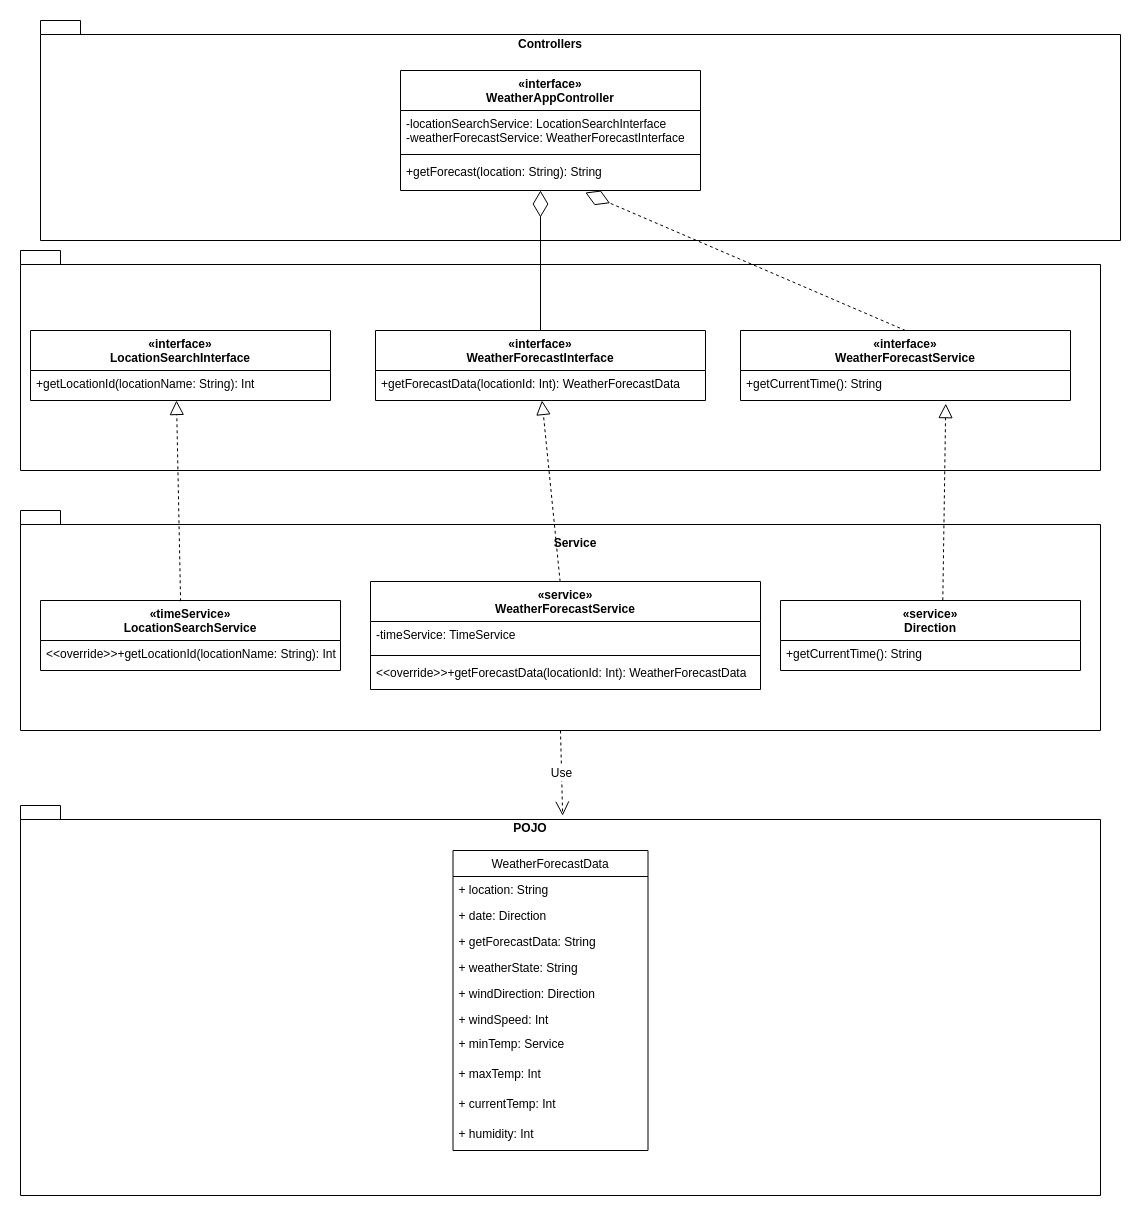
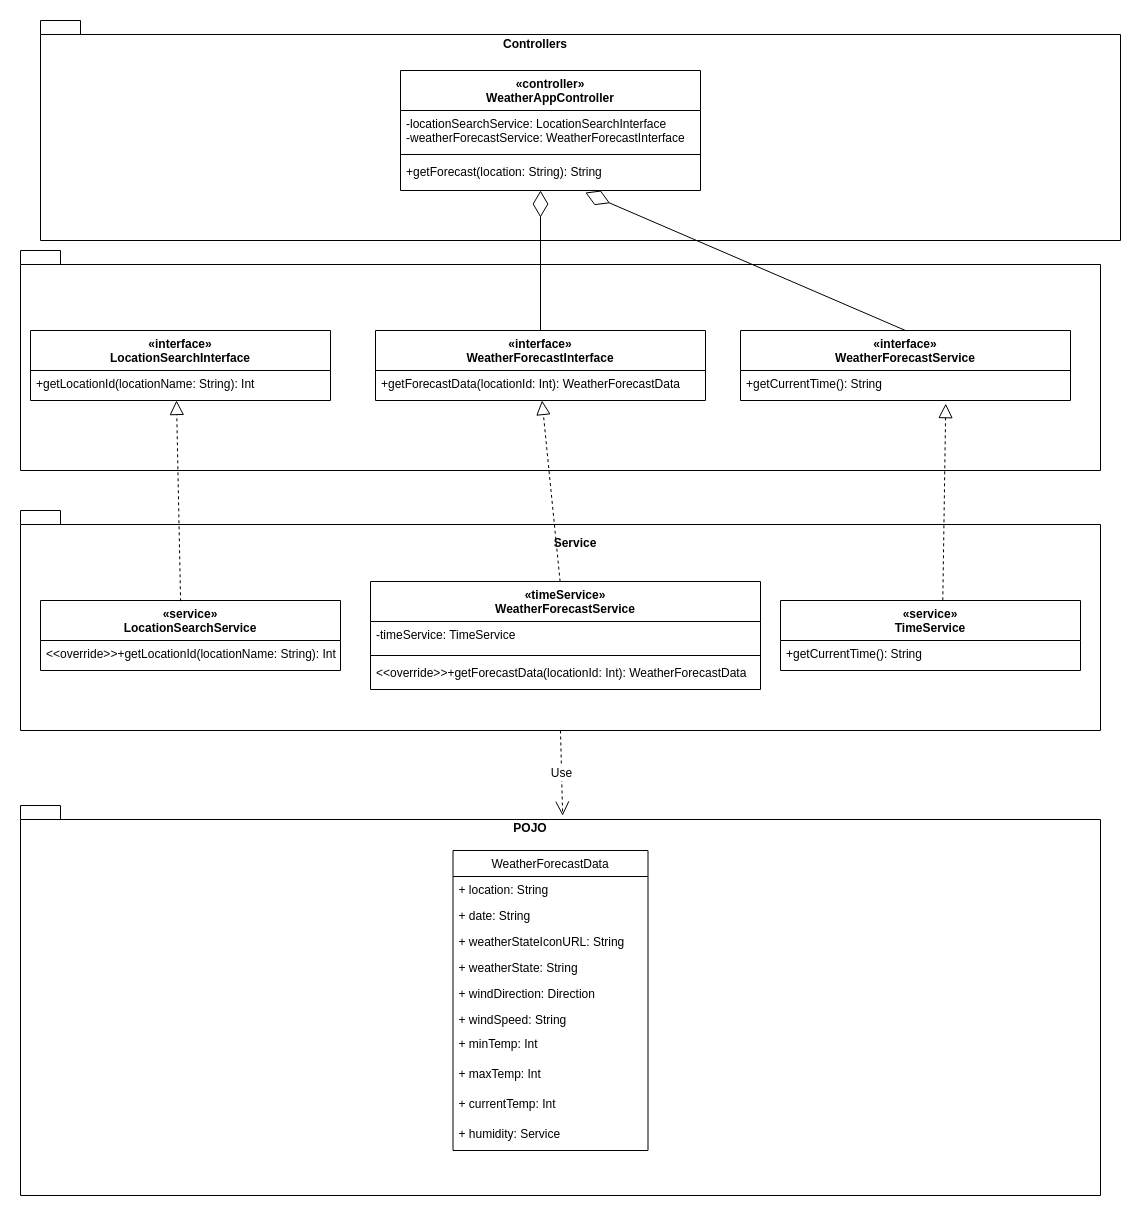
node "Controllers": moved (551, 44) -> (536, 44)
node "«interface» WeatherAppController": label "«interface» WeatherAppController" -> "«controller» WeatherAppController"
edge "«interface» WeatherForecastService" -> "+getForecast(location: String): String": style dashed -> solid
node "«service» WeatherForecastService": label "«service» WeatherForecastService" -> "«timeService» WeatherForecastService"
node "«timeService» LocationSearchService": label "«timeService» LocationSearchService" -> "«service» LocationSearchService"
node "«service» Direction": label "«service» Direction" -> "«service» TimeService"
node "+ date: Direction": label "+ date: Direction" -> "+ date: String"
node "+ getForecastData: String": label "+ getForecastData: String" -> "+ weatherStateIconURL: String"
node "+ windSpeed: Int": label "+ windSpeed: Int" -> "+ windSpeed: String"
node "+ minTemp: Service": label "+ minTemp: Service" -> "+ minTemp: Int"
node "+ humidity: Int": label "+ humidity: Int" -> "+ humidity: Service"
